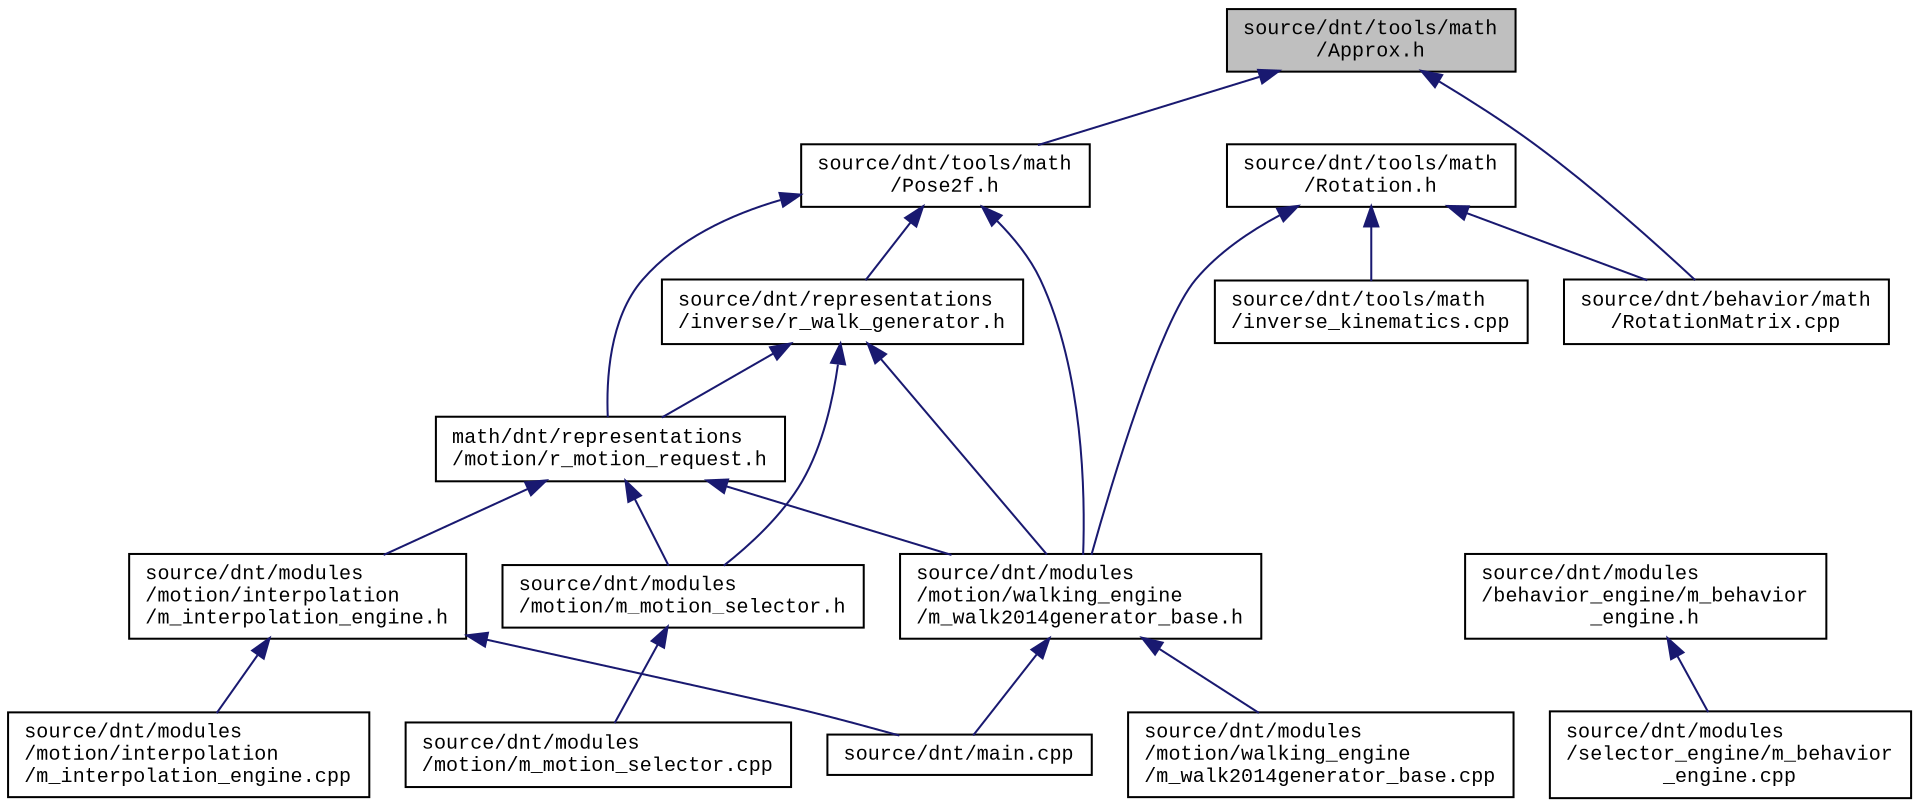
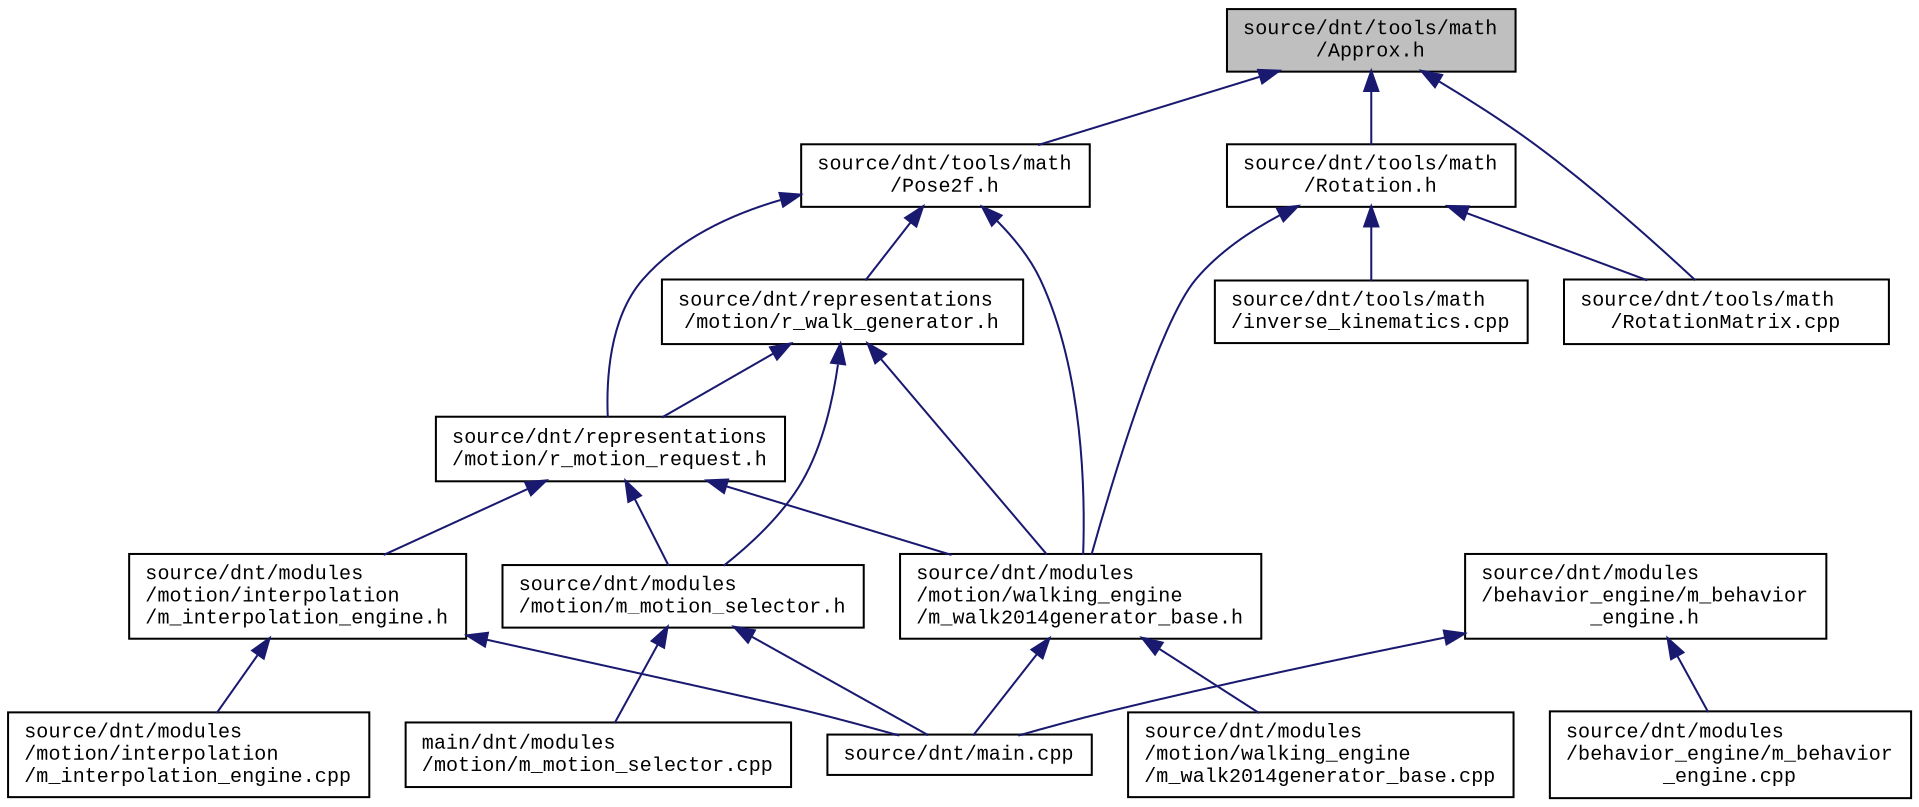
edge "source/dnt/tools/math /Rotation.h" -> "source/dnt/tools/math /Approx.h": added
node "source/dnt/representations /inverse/r_walk_generator.h": label "source/dnt/representations /inverse/r_walk_generator.h" -> "source/dnt/representations /motion/r_walk_generator.h"
node "source/dnt/behavior/math /RotationMatrix.cpp": label "source/dnt/behavior/math /RotationMatrix.cpp" -> "source/dnt/tools/math /RotationMatrix.cpp"
node "math/dnt/representations /motion/r_motion_request.h": label "math/dnt/representations /motion/r_motion_request.h" -> "source/dnt/representations /motion/r_motion_request.h"
edge "source/dnt/main.cpp" -> "source/dnt/modules /behavior_engine/m_behavior _engine.h": added
edge "source/dnt/main.cpp" -> "source/dnt/modules /motion/m_motion_selector.h": added
node "source/dnt/modules /motion/m_motion_selector.cpp": label "source/dnt/modules /motion/m_motion_selector.cpp" -> "main/dnt/modules /motion/m_motion_selector.cpp"
node "source/dnt/modules /selector_engine/m_behavior _engine.cpp": label "source/dnt/modules /selector_engine/m_behavior _engine.cpp" -> "source/dnt/modules /behavior_engine/m_behavior _engine.cpp"
